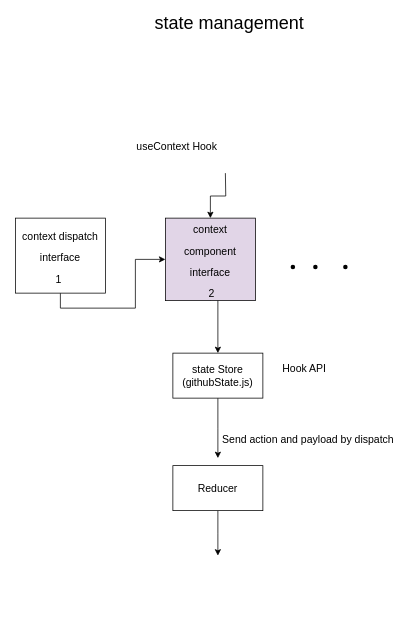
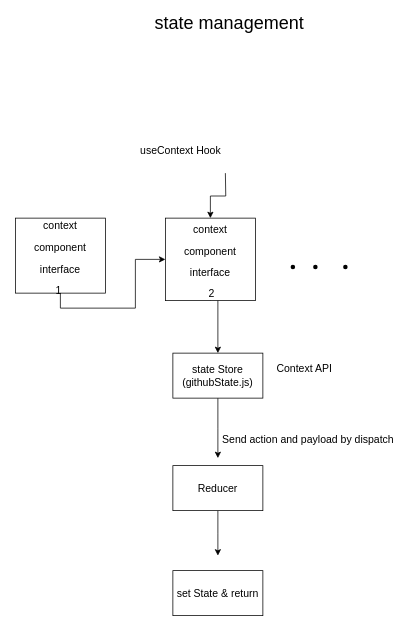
node "useContext Hook": moved (177, 147) -> (180, 150)
node "context dispatch interface 1": label "context dispatch interface 1" -> "context component interface 1"
node "context component interface 2": fillcolor #e1d5e7 -> #ffffff
node "Hook API": label "Hook API" -> "Context API"
node "set State & return": added
